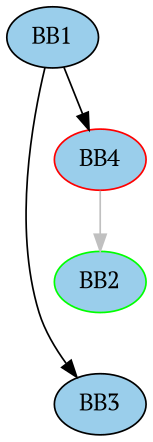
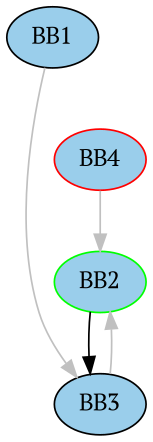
edge "BB1" -> "BB4": removed
edge "BB1" -> "BB3": color black -> grey
edge "BB2" -> "BB3": added
edge "BB3" -> "BB2": added
